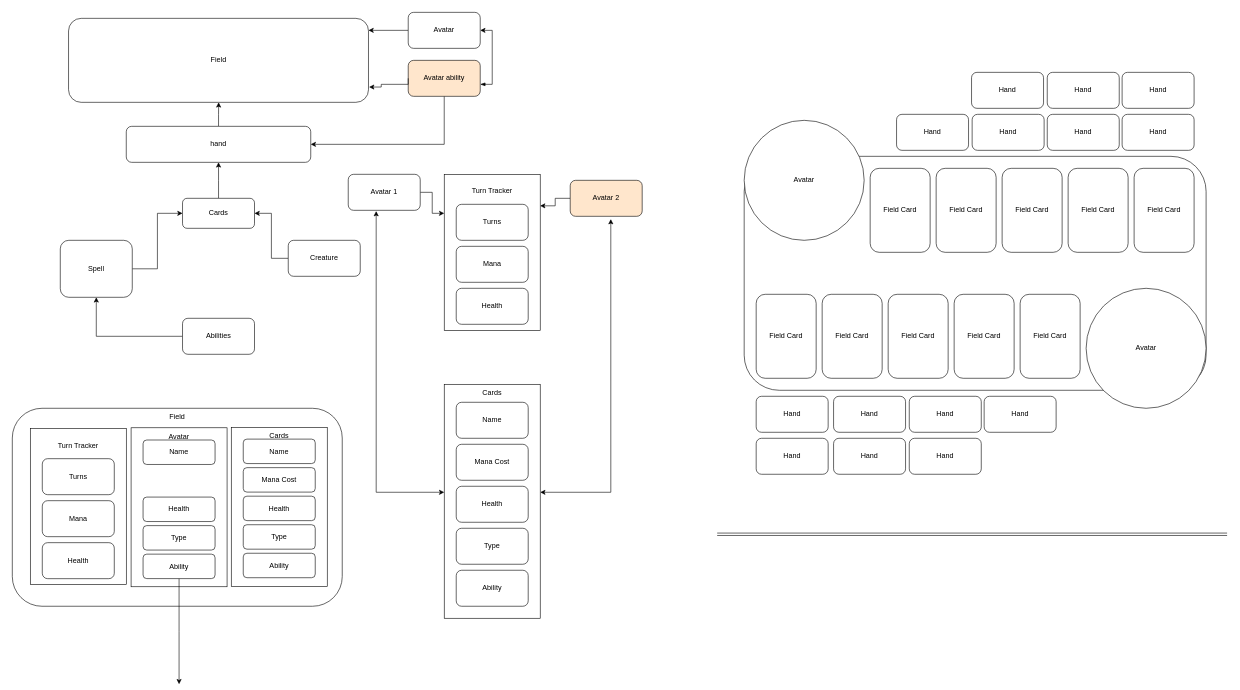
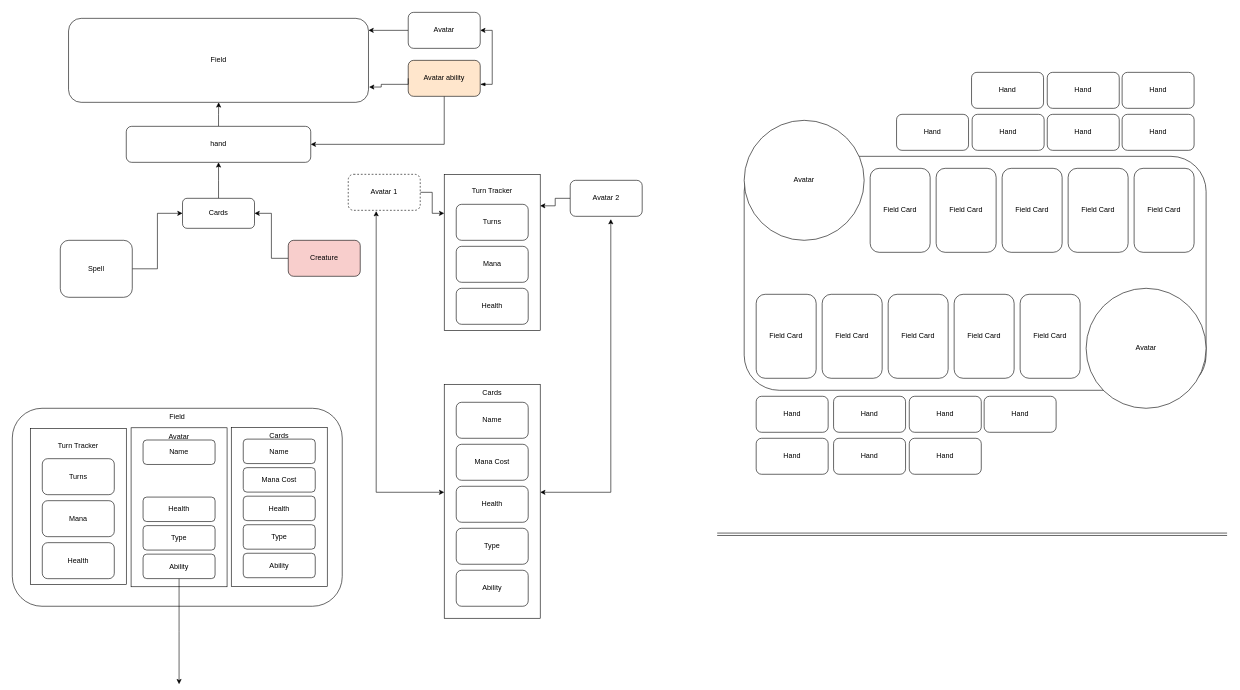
node "Avatar 1": style solid -> dashed
node "Avatar 2": fillcolor #ffe6cc -> #ffffff
node "Creature": fillcolor #ffffff -> #f8cecc
edge "Abilities" -> "Spell": removed
node "Abilities": removed
